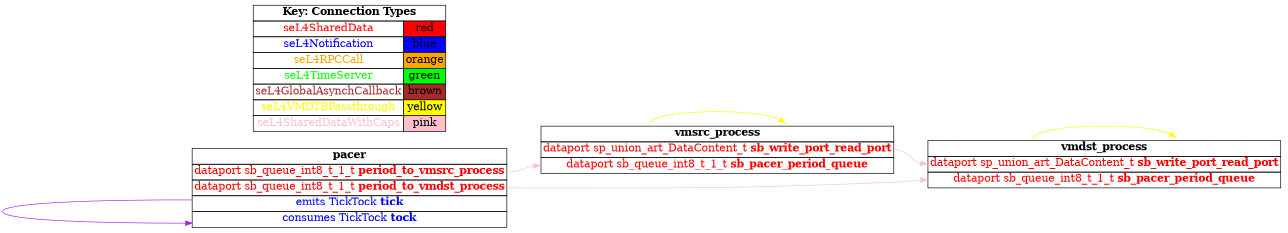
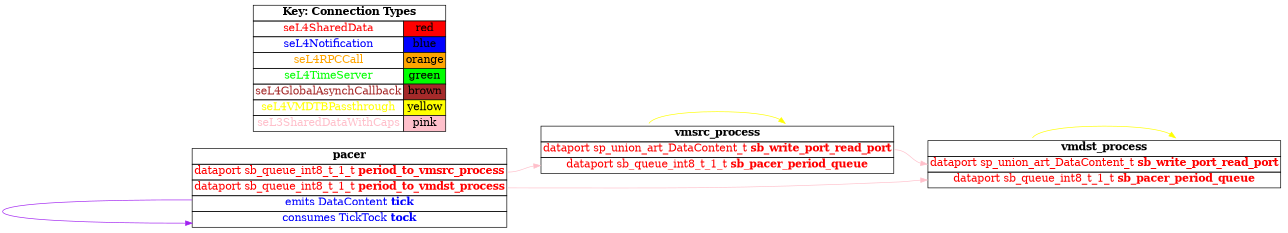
node "Key: Connection Types": text "seL4SharedDataWithCaps" -> "seL3SharedDataWithCaps"
node "pacer": text "emits TickTock" -> "emits DataContent"
